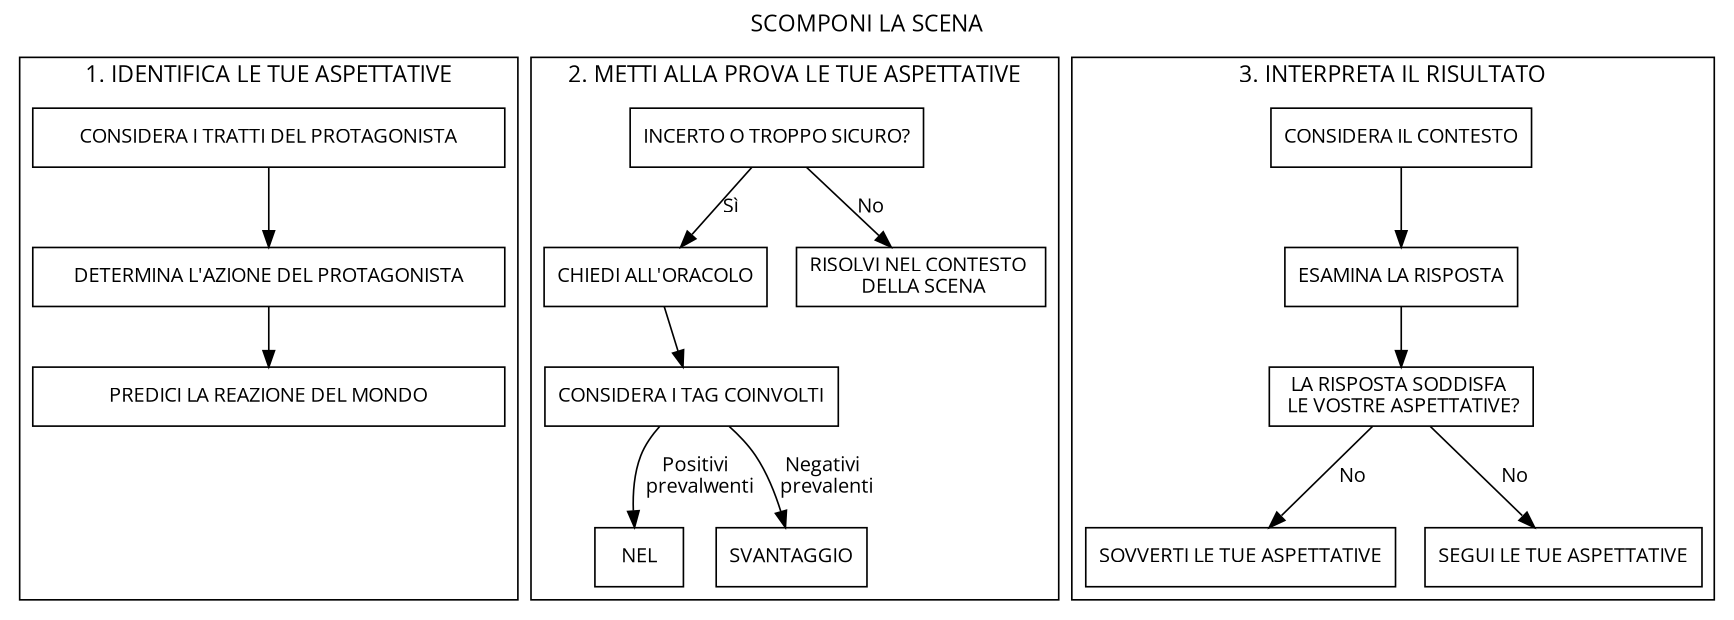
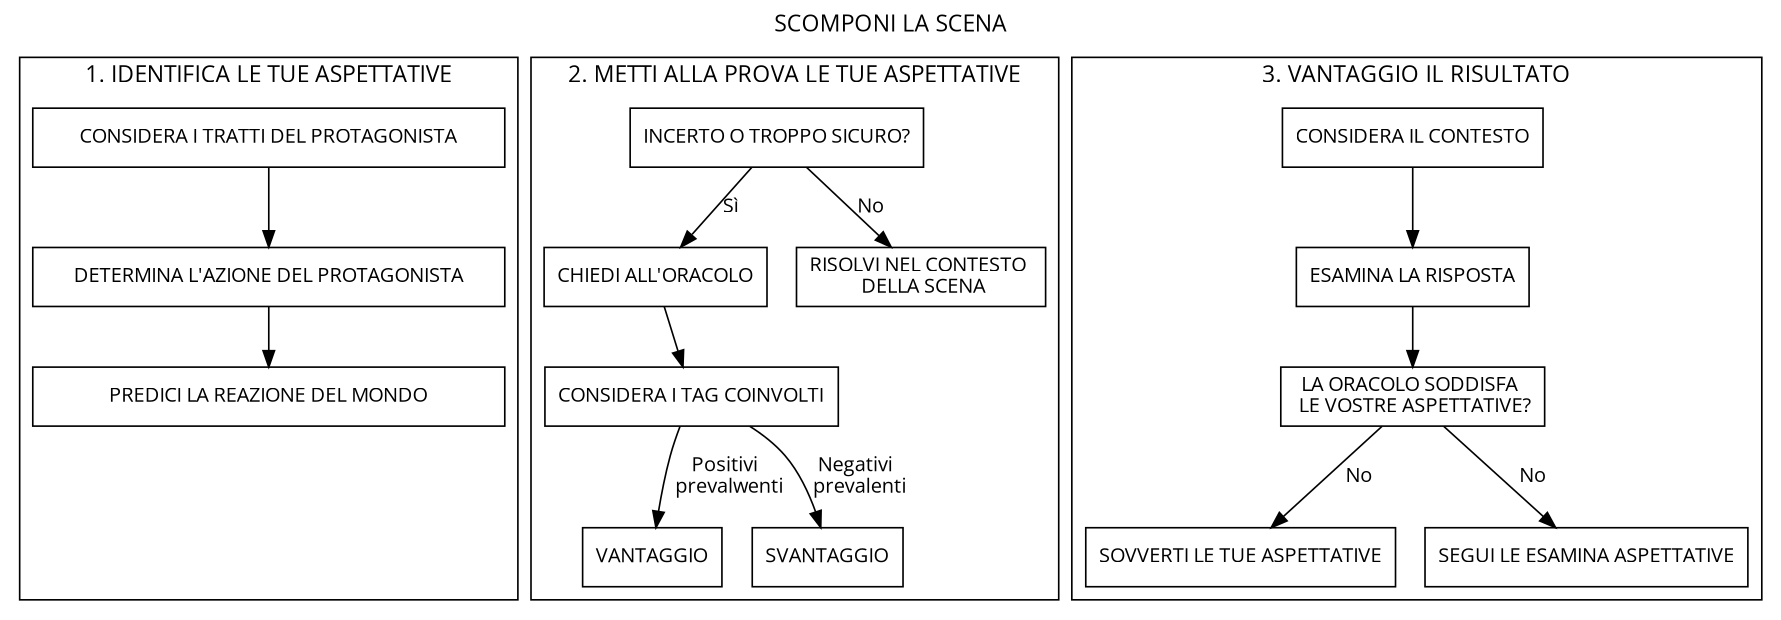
cluster "3. INTERPRETA IL RISULTATO": label "3. INTERPRETA IL RISULTATO" -> "3. VANTAGGIO IL RISULTATO"
node "LA RISPOSTA SODDISFA LE VOSTRE ASPETTATIVE?": label "LA RISPOSTA SODDISFA LE VOSTRE ASPETTATIVE?" -> "LA ORACOLO SODDISFA LE VOSTRE ASPETTATIVE?"
node "NEL": label "NEL" -> "VANTAGGIO"
node "SEGUI LE TUE ASPETTATIVE": label "SEGUI LE TUE ASPETTATIVE" -> "SEGUI LE ESAMINA ASPETTATIVE"
